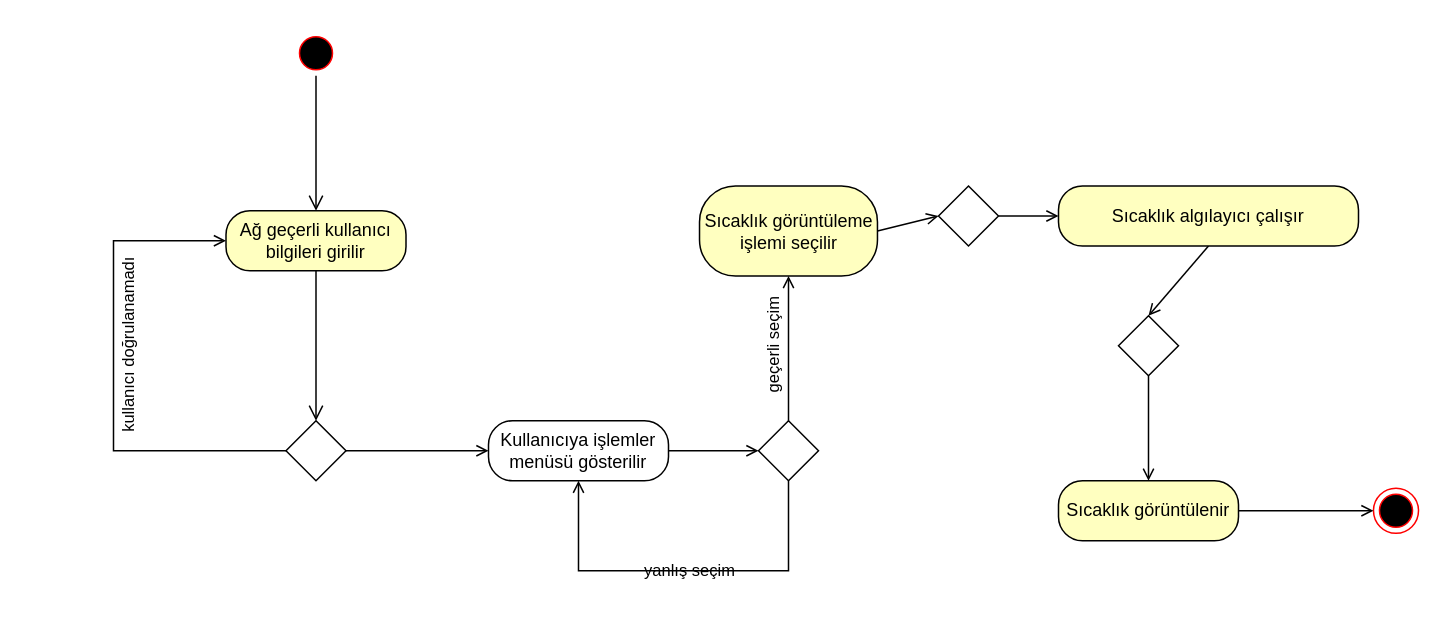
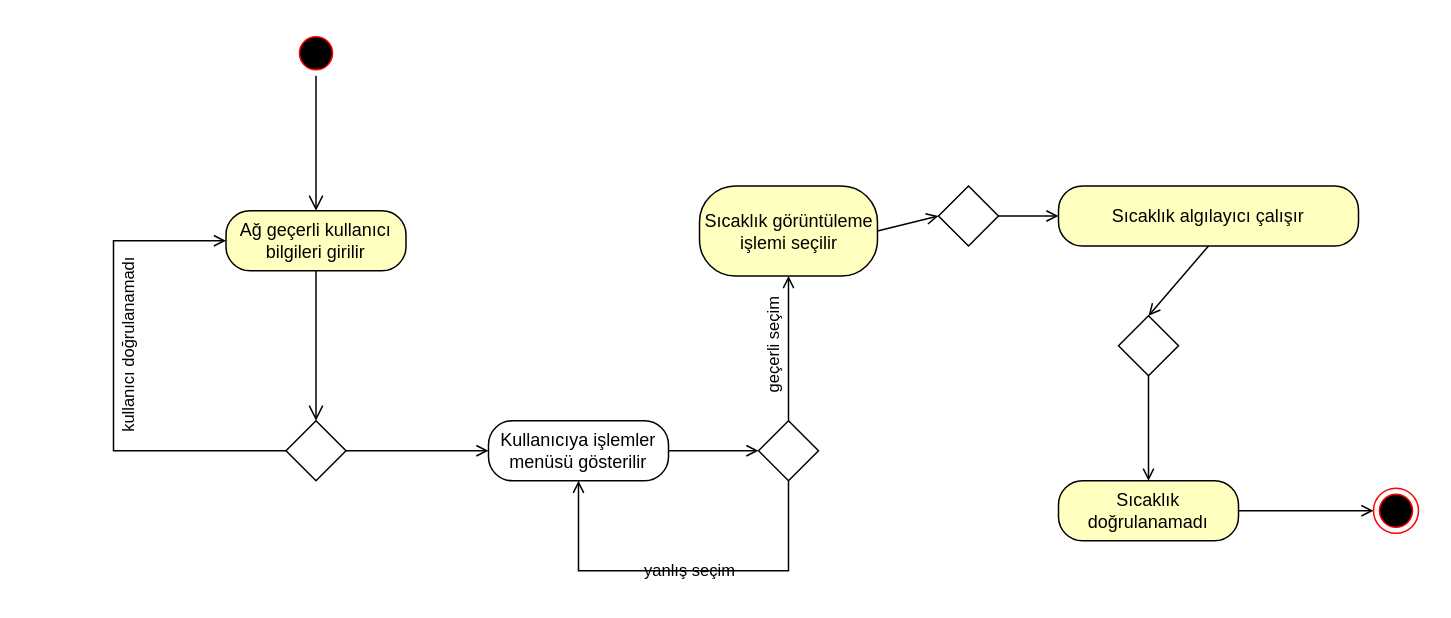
node "Sıcaklık görüntülenir": label "Sıcaklık görüntülenir" -> "Sıcaklık doğrulanamadı"
